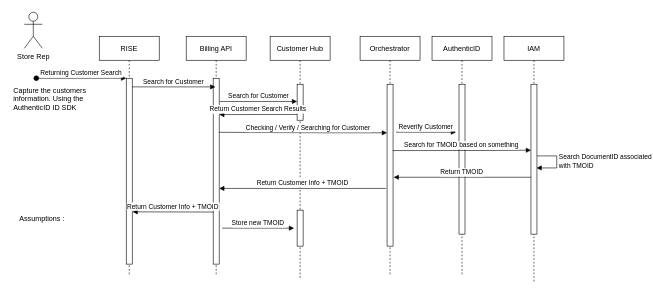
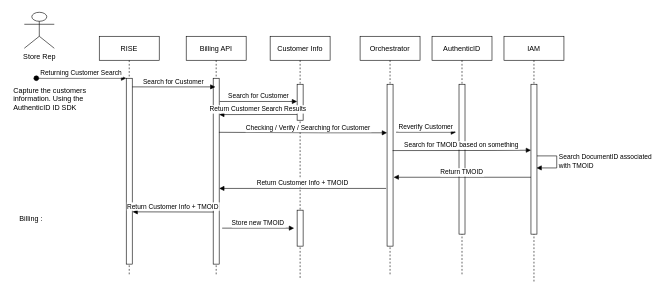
node "Store Rep": size 18x36 -> 30x36
node "Customer Hub": label "Customer Hub" -> "Customer Info"
node "Assumptions :": label "Assumptions :" -> "Billing :"
